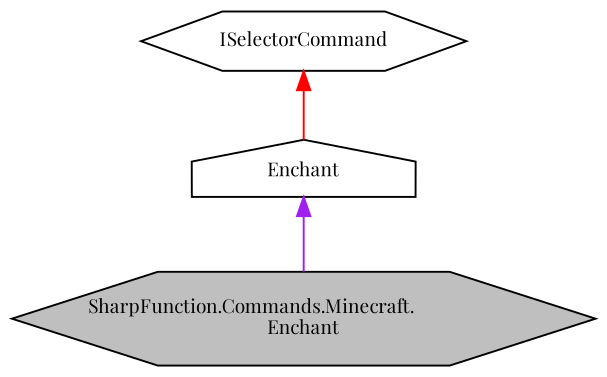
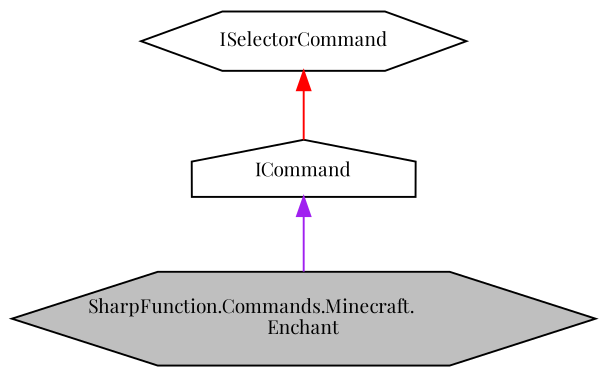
node "Enchant": label "Enchant" -> "ICommand"
